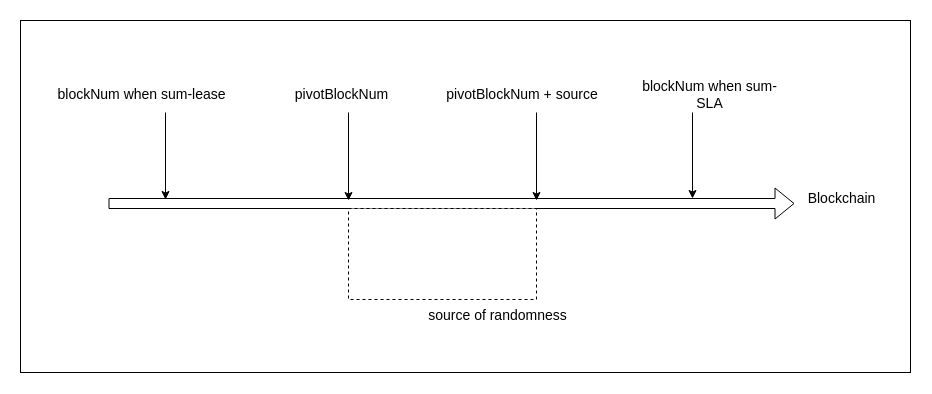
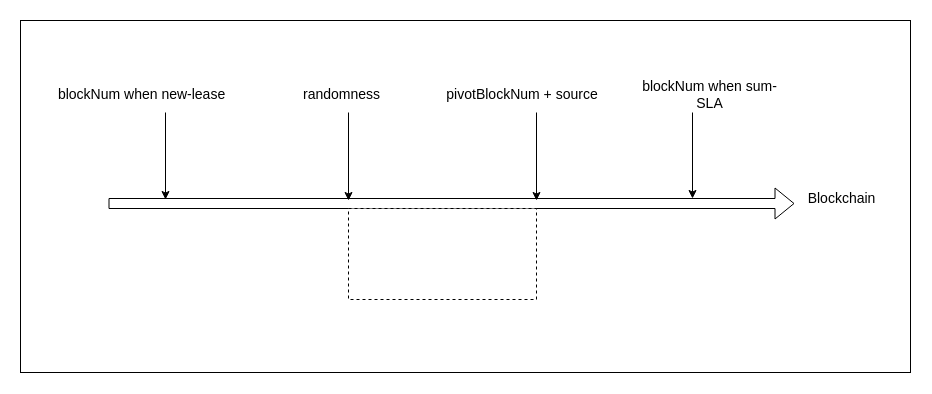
node "blockNum when sum-lease": label "blockNum when sum-lease" -> "blockNum when new-lease"
node "pivotBlockNum": label "pivotBlockNum" -> "randomness"
node "source of randomness": removed
